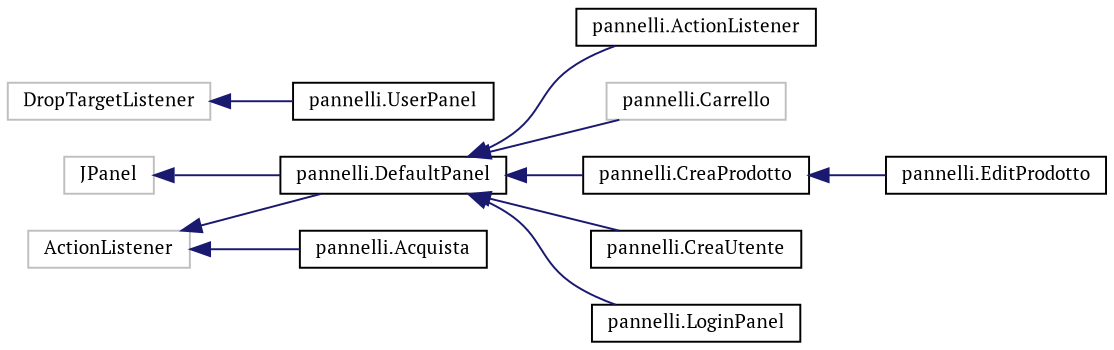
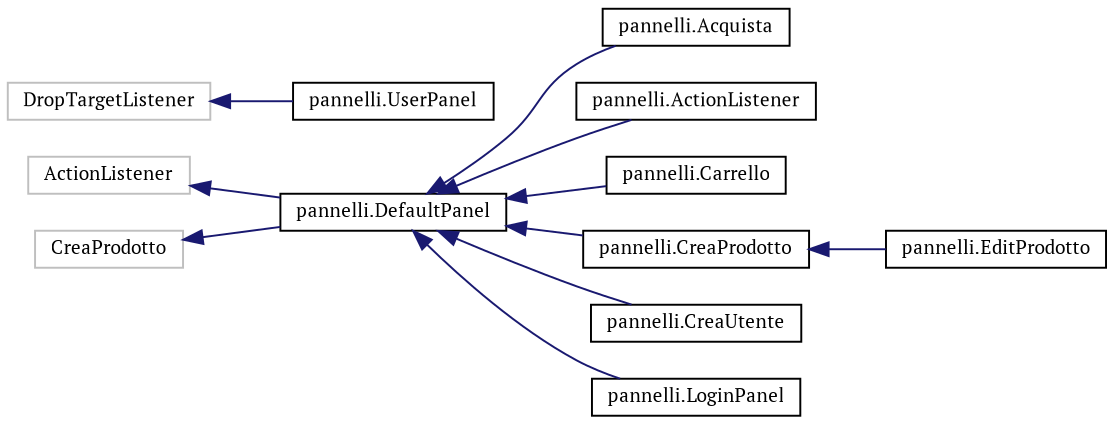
node "pannelli.Carrello": color grey75 -> black
node "JPanel": label "JPanel" -> "CreaProdotto"
edge "pannelli.Acquista" -> "ActionListener": now "pannelli.Acquista" -> "pannelli.DefaultPanel"
